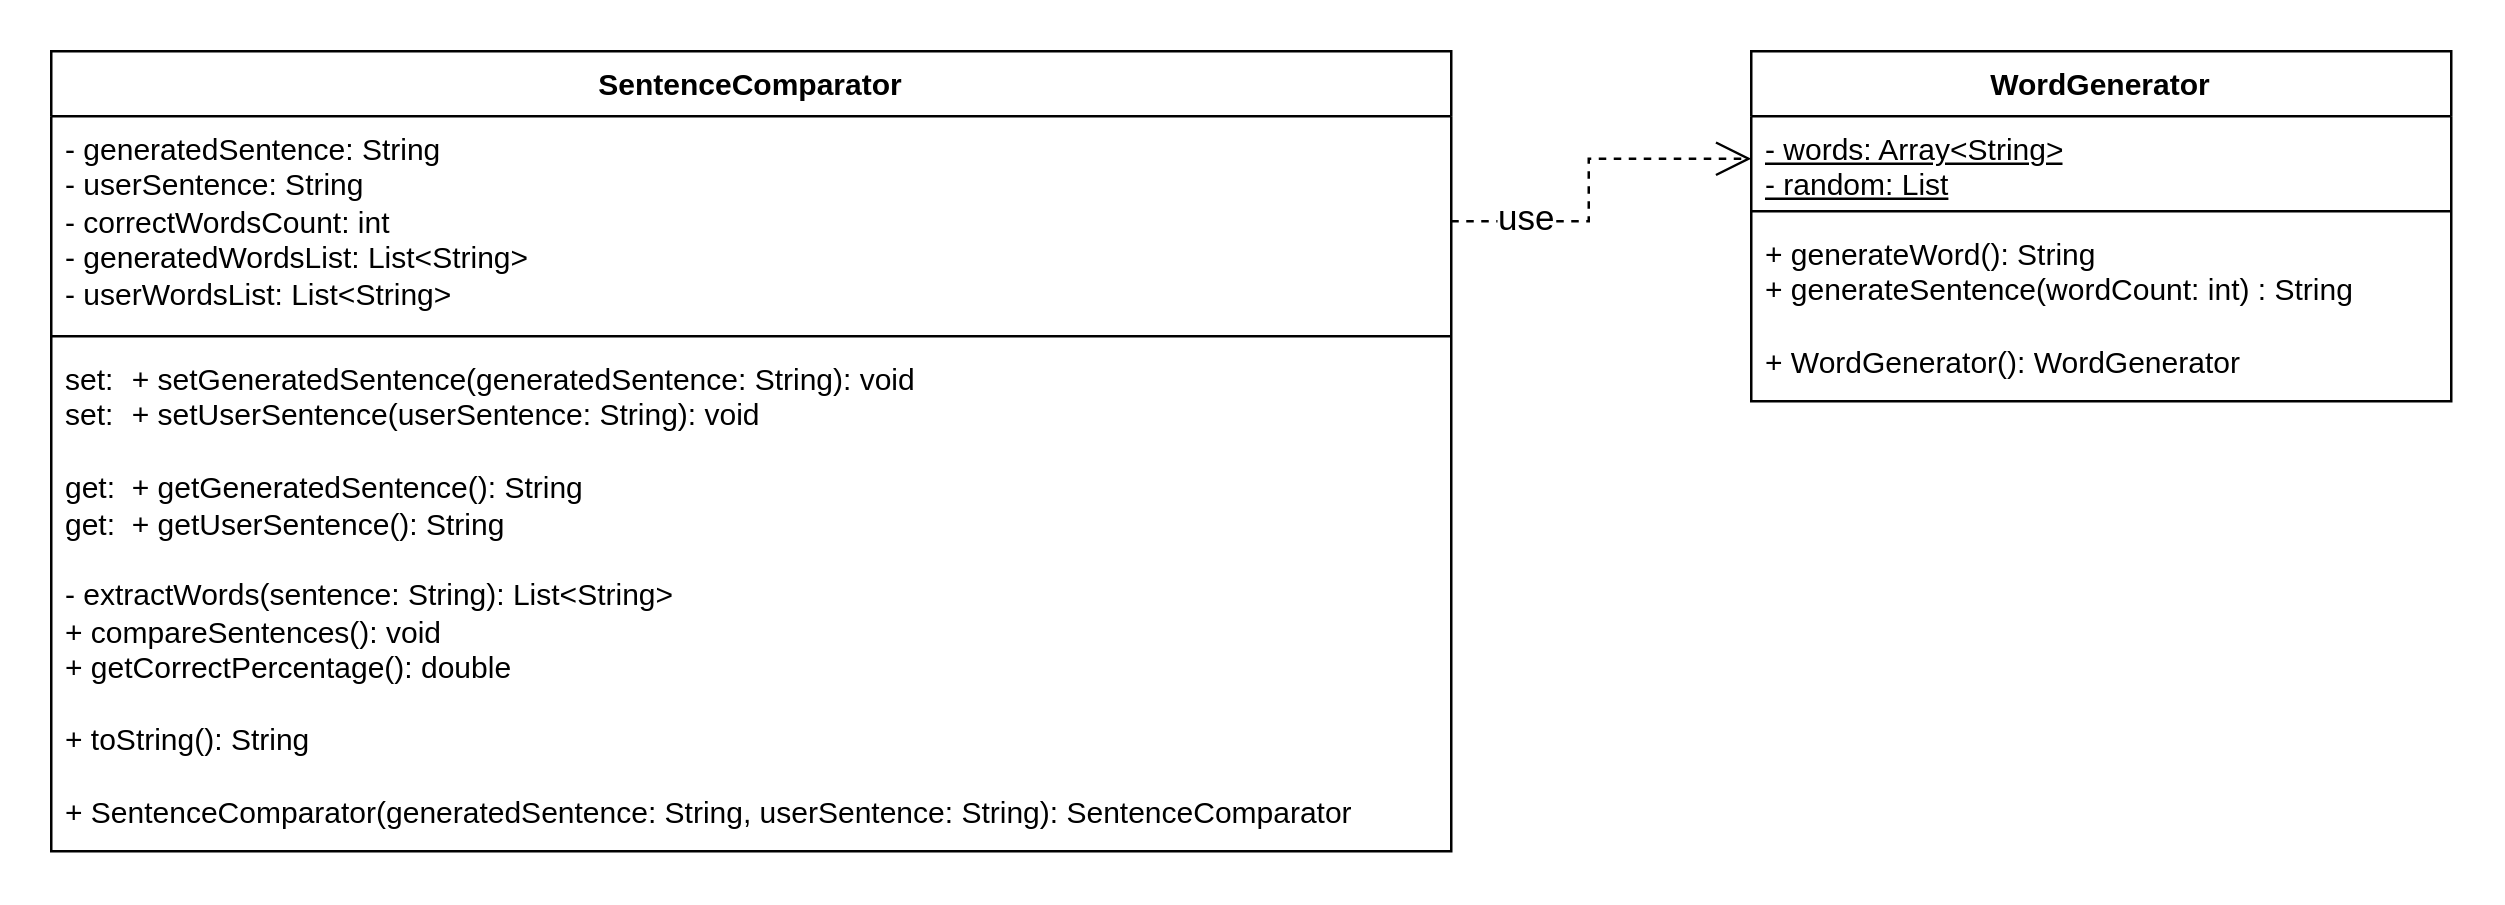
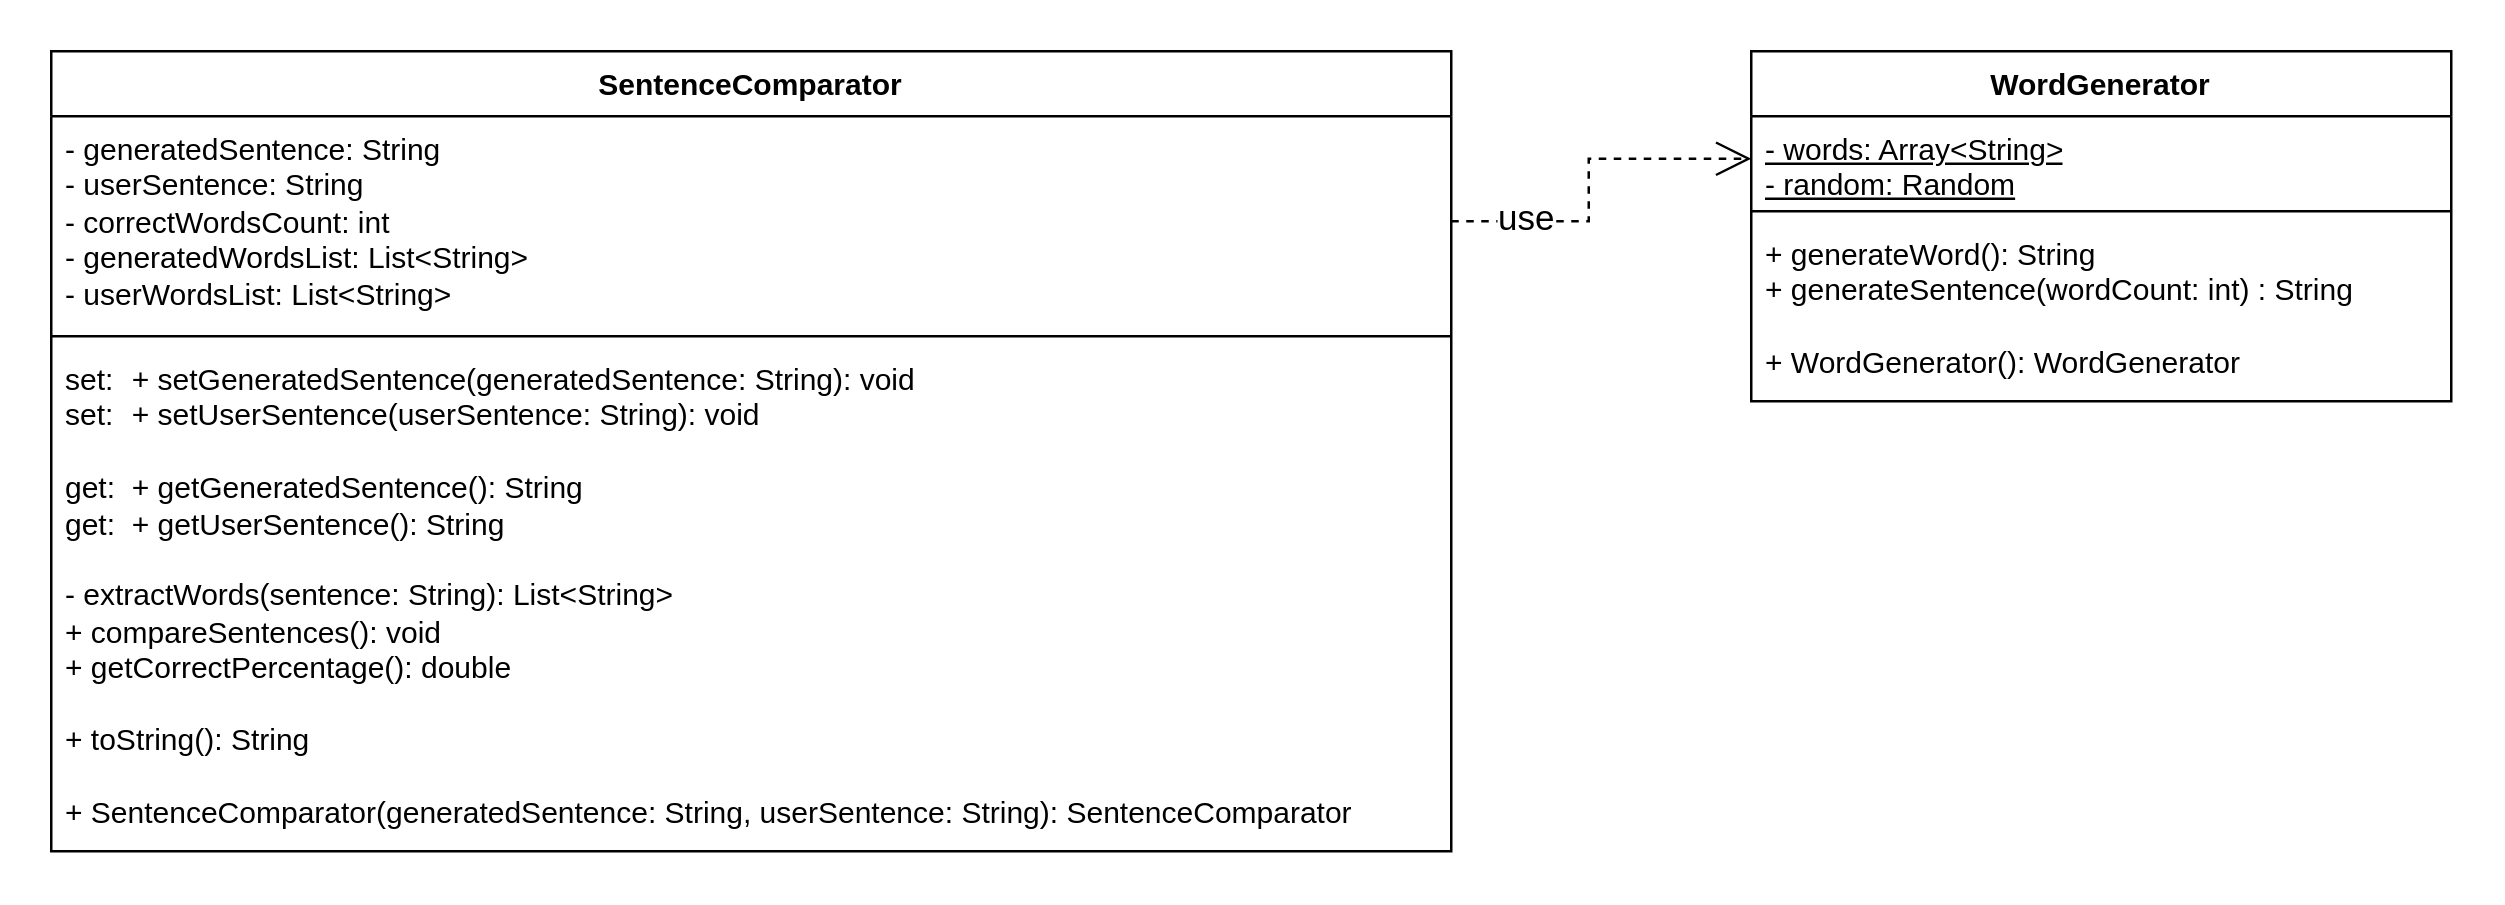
node "- words: Array<String> - random: List": label "- words: Array<String> - random: List" -> "- words: Array<String> - random: Random"
